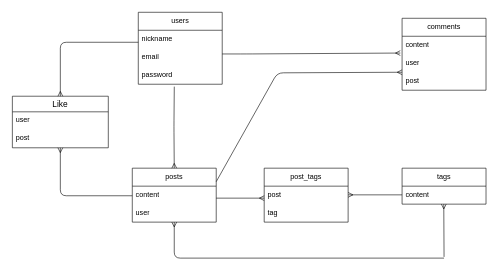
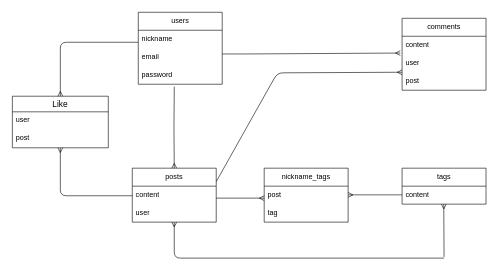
node "post_tags": label "post_tags" -> "nickname_tags"
